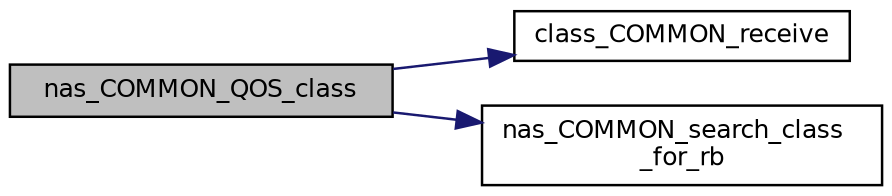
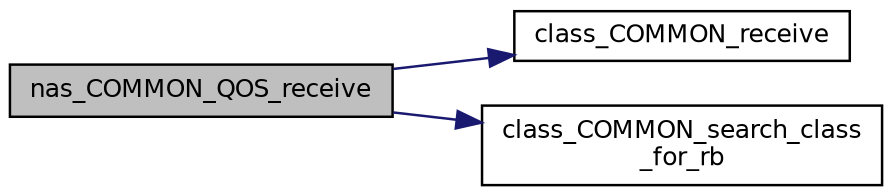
node "nas_COMMON_QOS_class": label "nas_COMMON_QOS_class" -> "nas_COMMON_QOS_receive"
node "nas_COMMON_search_class _for_rb": label "nas_COMMON_search_class _for_rb" -> "class_COMMON_search_class _for_rb"
